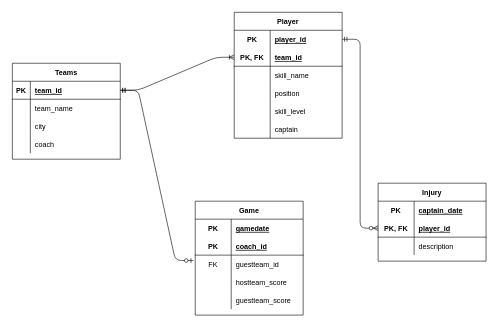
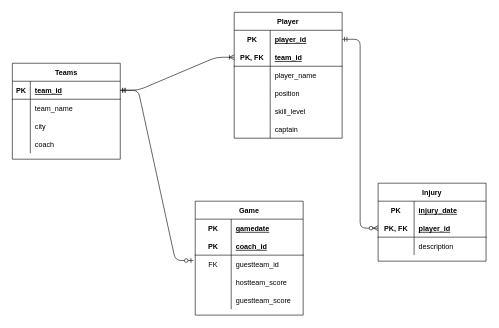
node "skill_name": label "skill_name" -> "player_name"
node "captain_date": label "captain_date" -> "injury_date"
